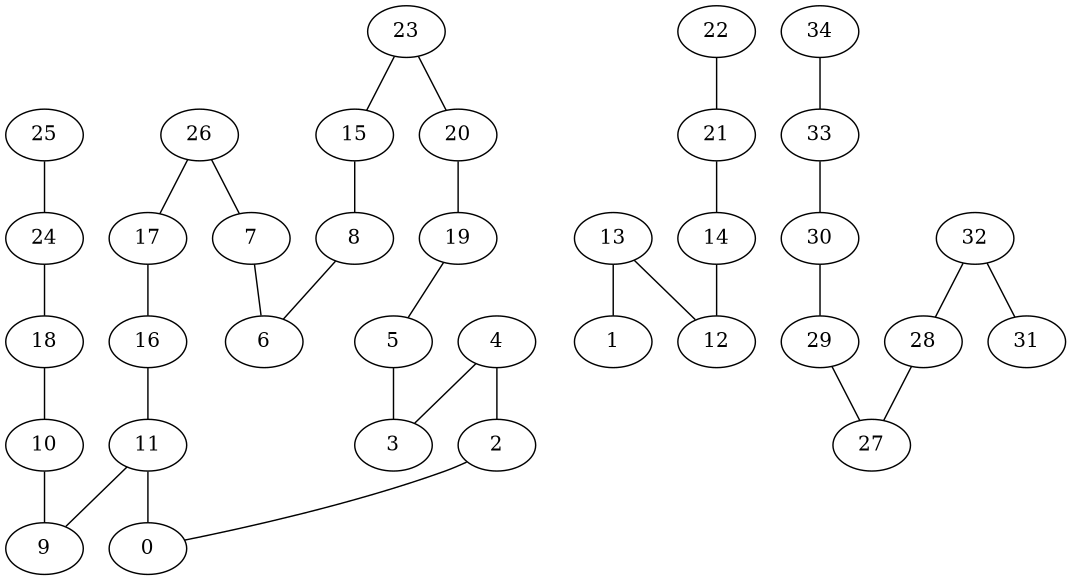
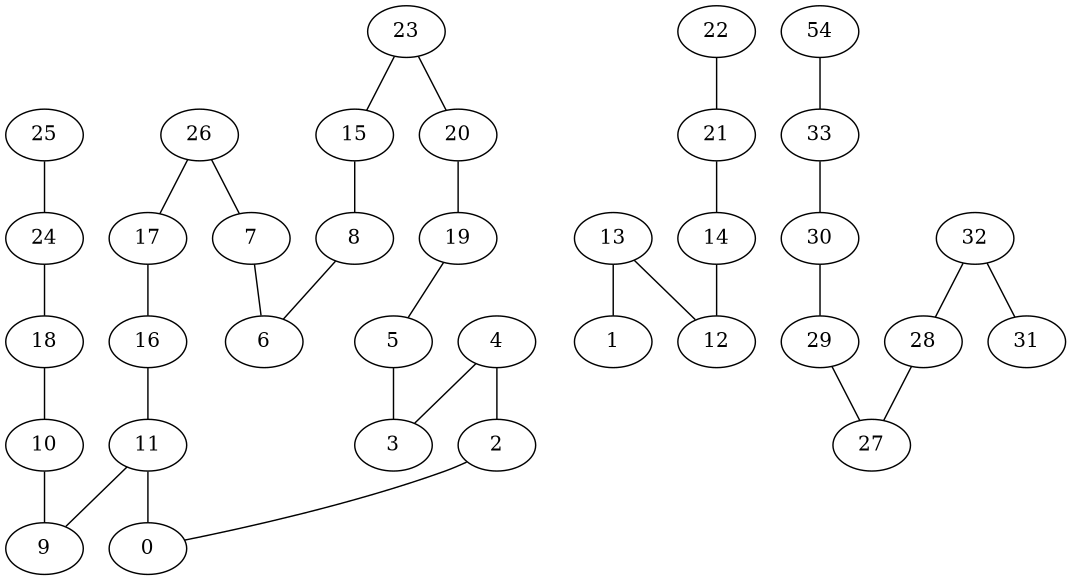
node "34": label "34" -> "54"
